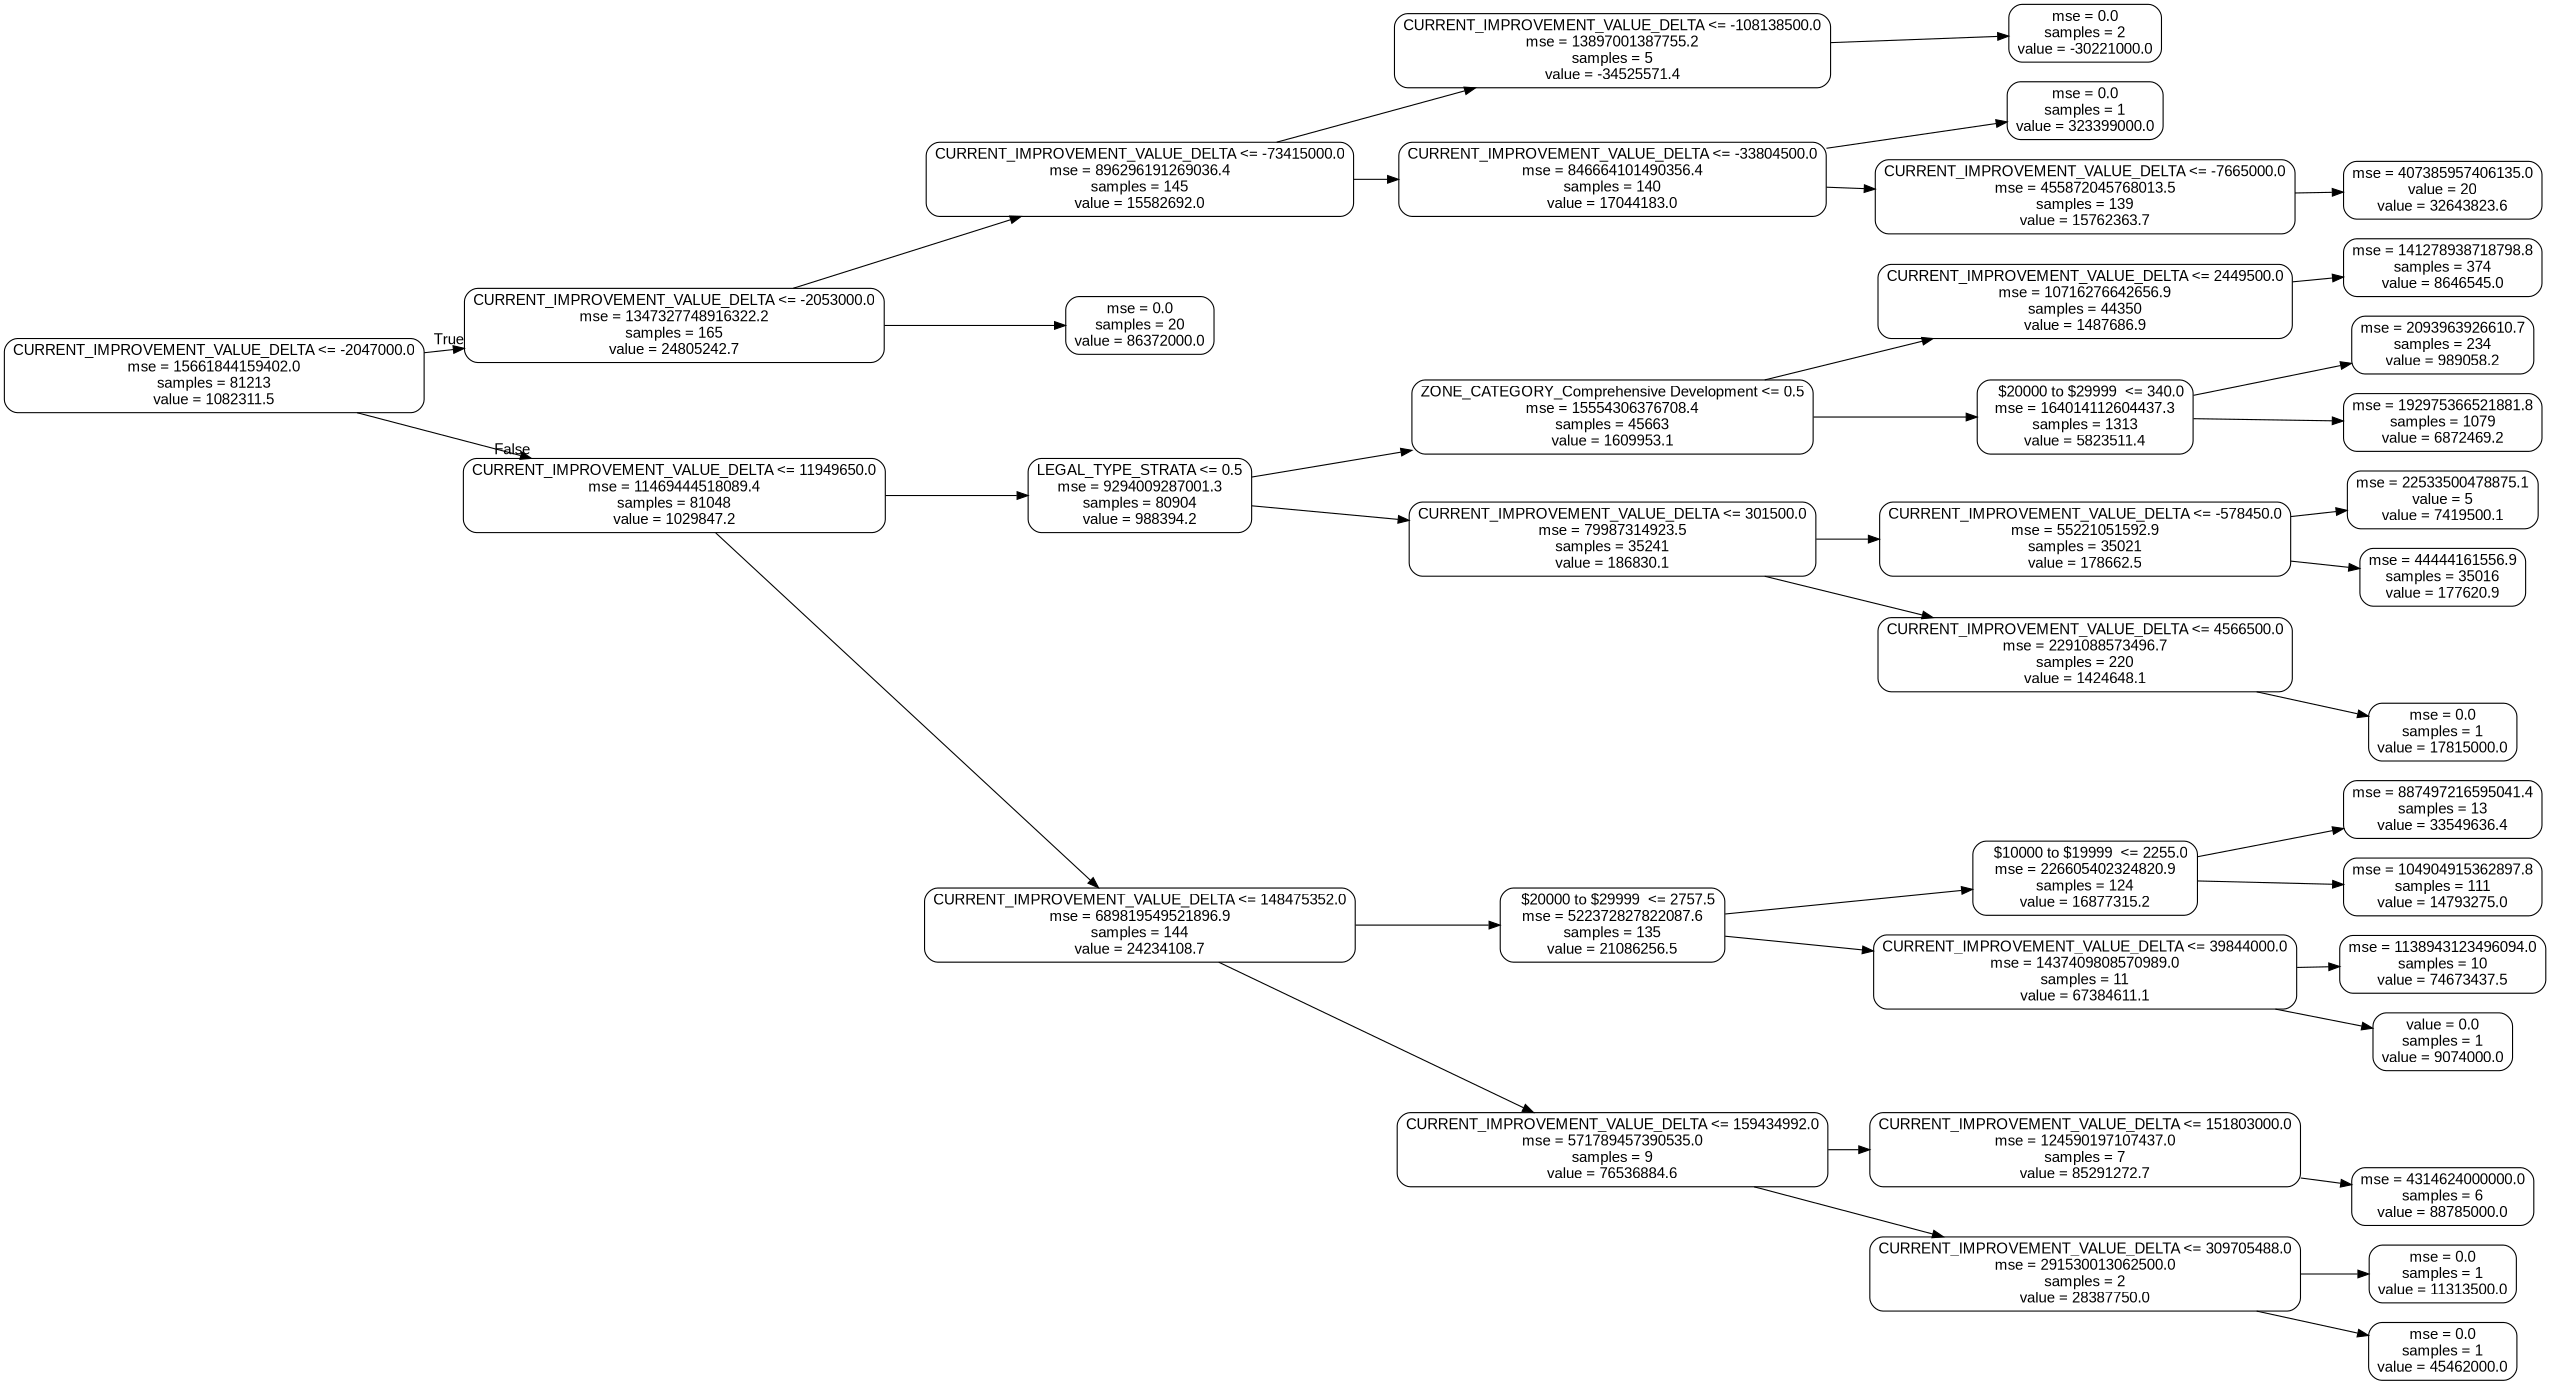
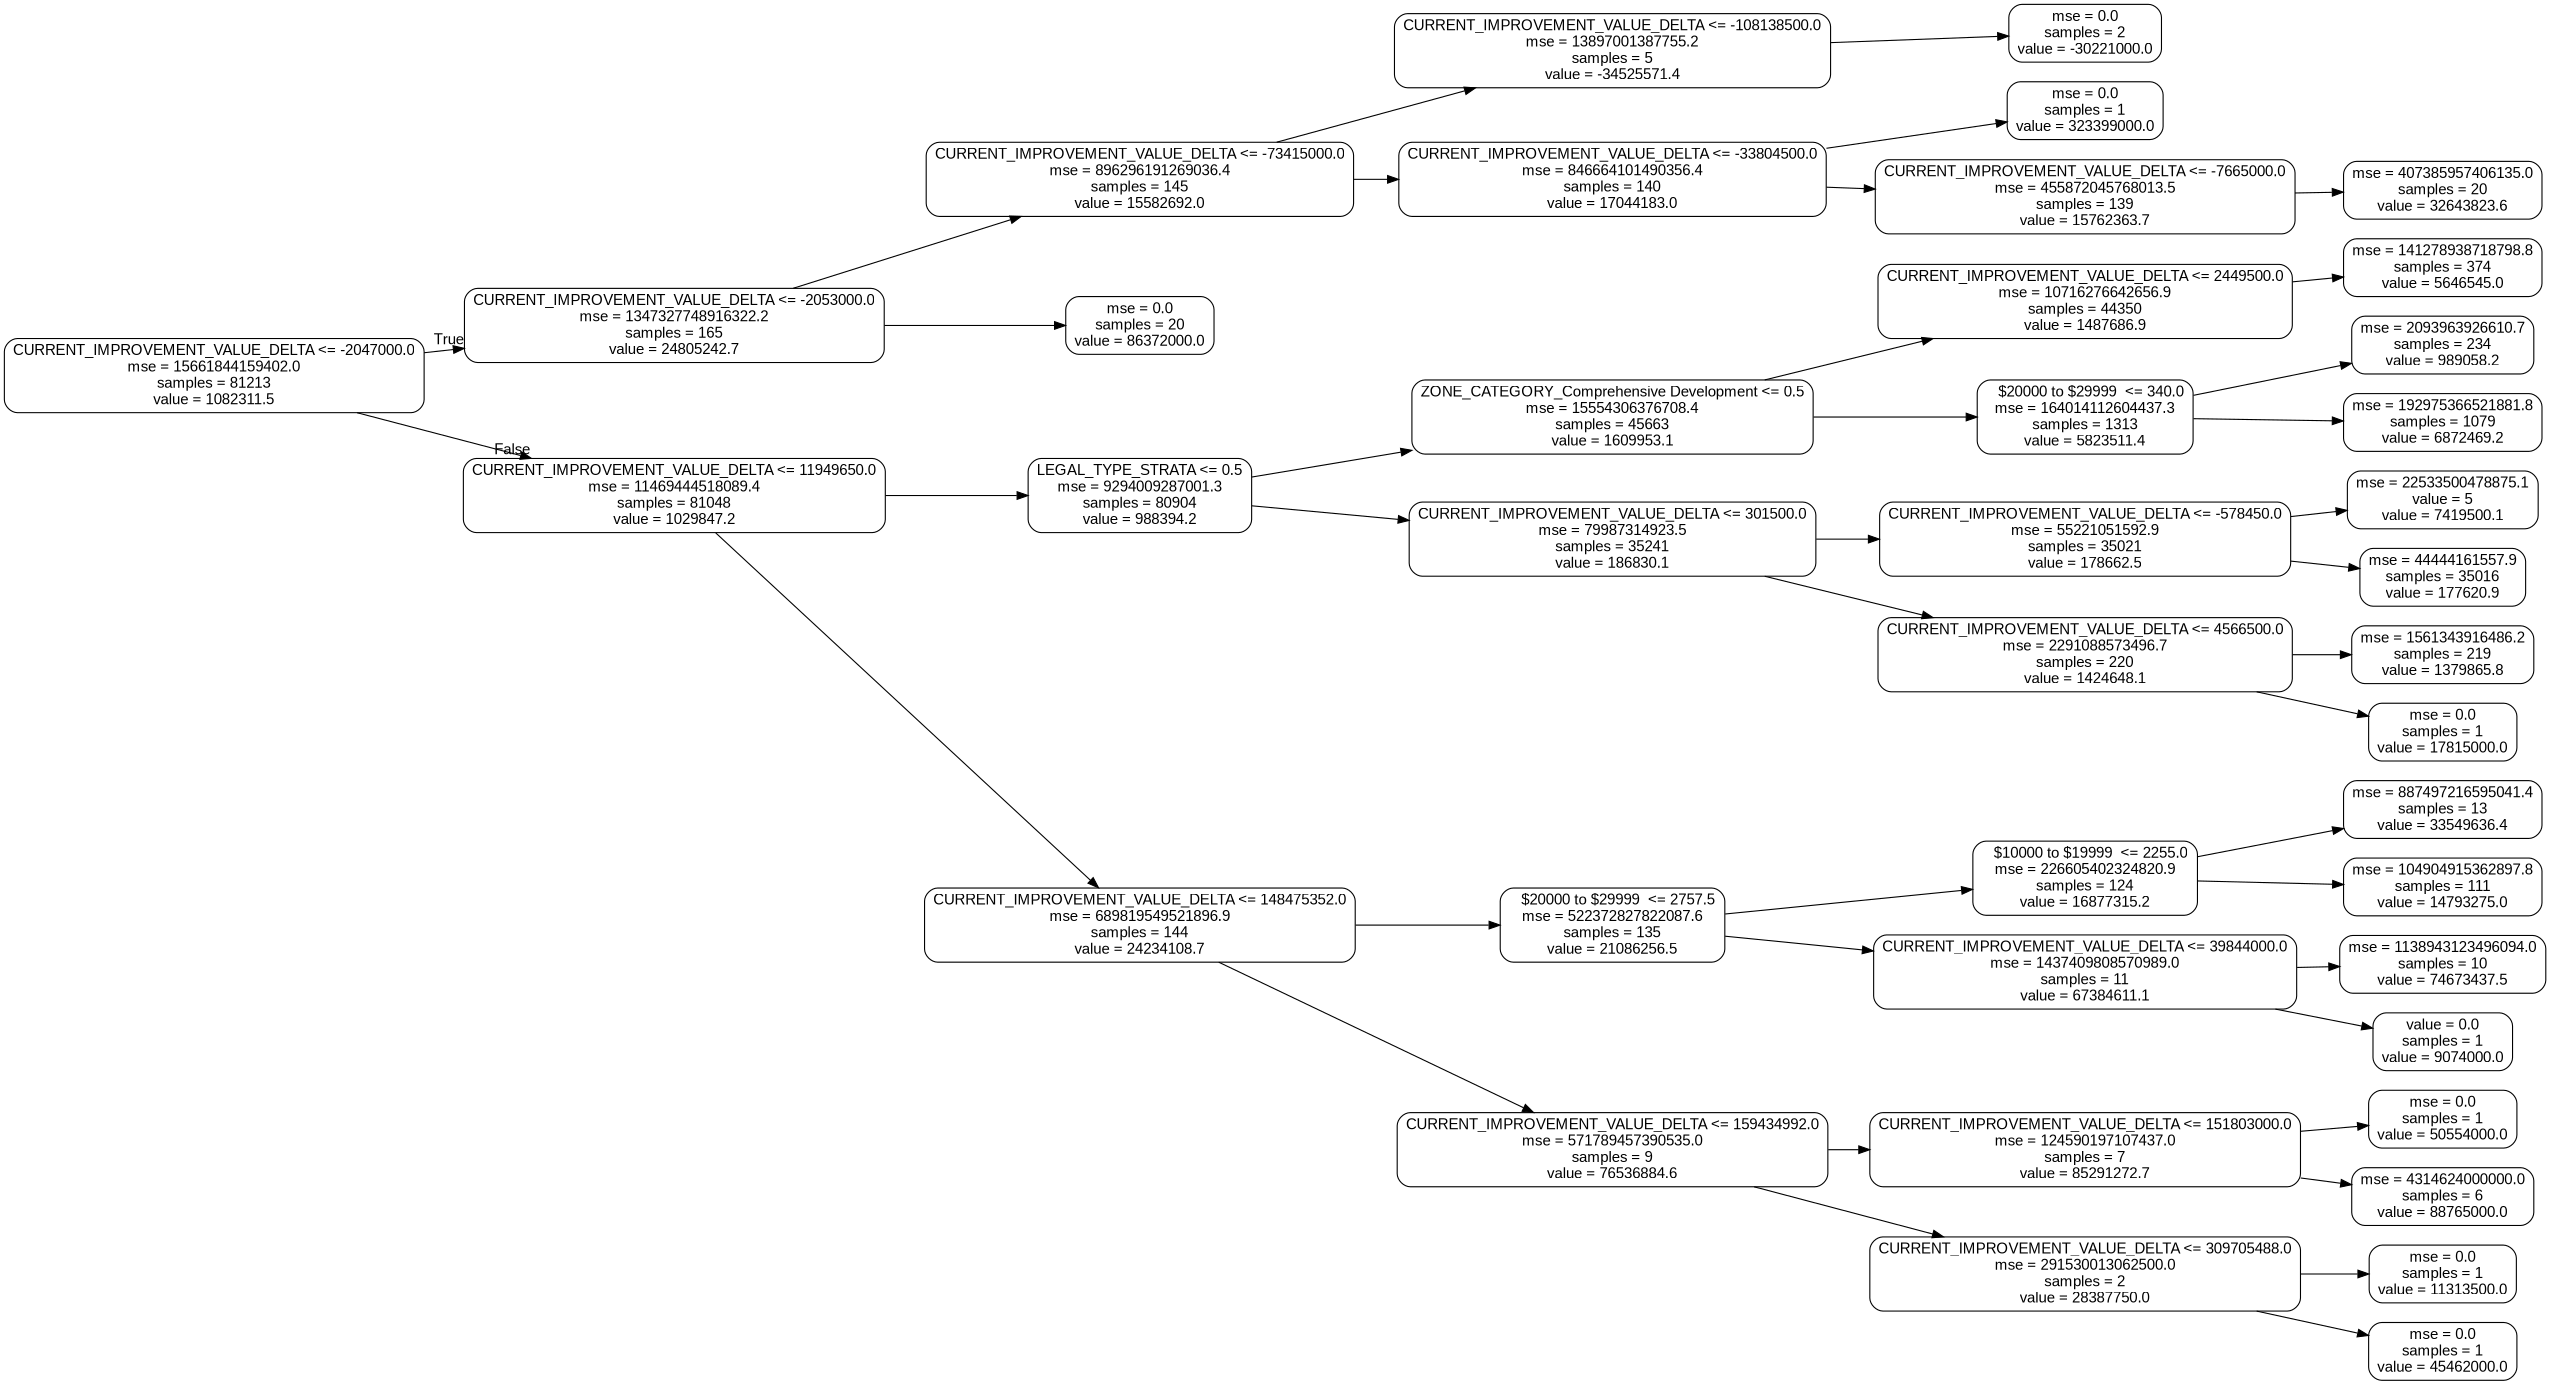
node "mse = 407385957406135.0 value = 20 value = 32643823.6": label "mse = 407385957406135.0 value = 20 value = 32643823.6" -> "mse = 407385957406135.0 samples = 20 value = 32643823.6"
node "mse = 141278938718798.8 samples = 374 value = 8646545.0": label "mse = 141278938718798.8 samples = 374 value = 8646545.0" -> "mse = 141278938718798.8 samples = 374 value = 5646545.0"
node "mse = 44444161556.9 samples = 35016 value = 177620.9": label "mse = 44444161556.9 samples = 35016 value = 177620.9" -> "mse = 44444161557.9 samples = 35016 value = 177620.9"
node "mse = 1561343916486.2 samples = 219 value = 1379865.8": added
node "mse = 0.0 samples = 1 value = 50554000.0": added
node "mse = 4314624000000.0 samples = 6 value = 88785000.0": label "mse = 4314624000000.0 samples = 6 value = 88785000.0" -> "mse = 4314624000000.0 samples = 6 value = 88765000.0"
